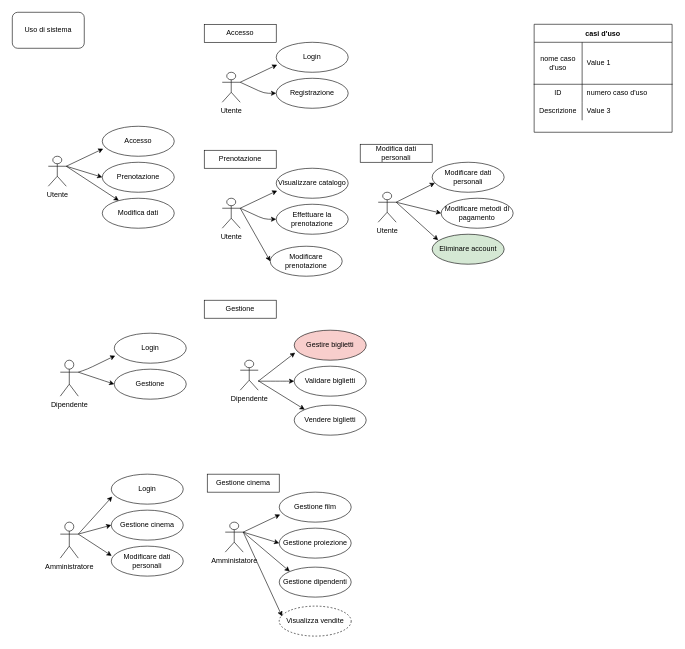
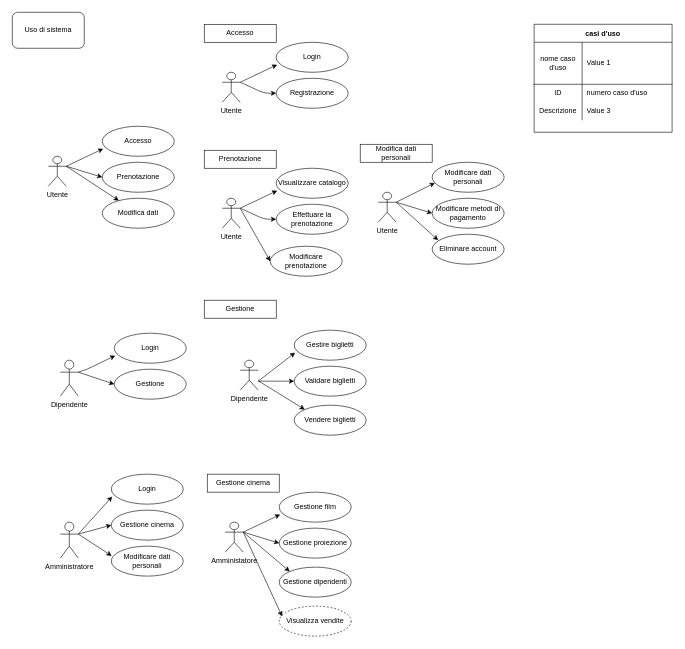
node "Modificare metodi di pagamento": moved (477, 213) -> (468, 213)
node "Eliminare account": fillcolor #d5e8d4 -> #ffffff
node "Gestire biglietti": fillcolor #f8cecc -> #ffffff
